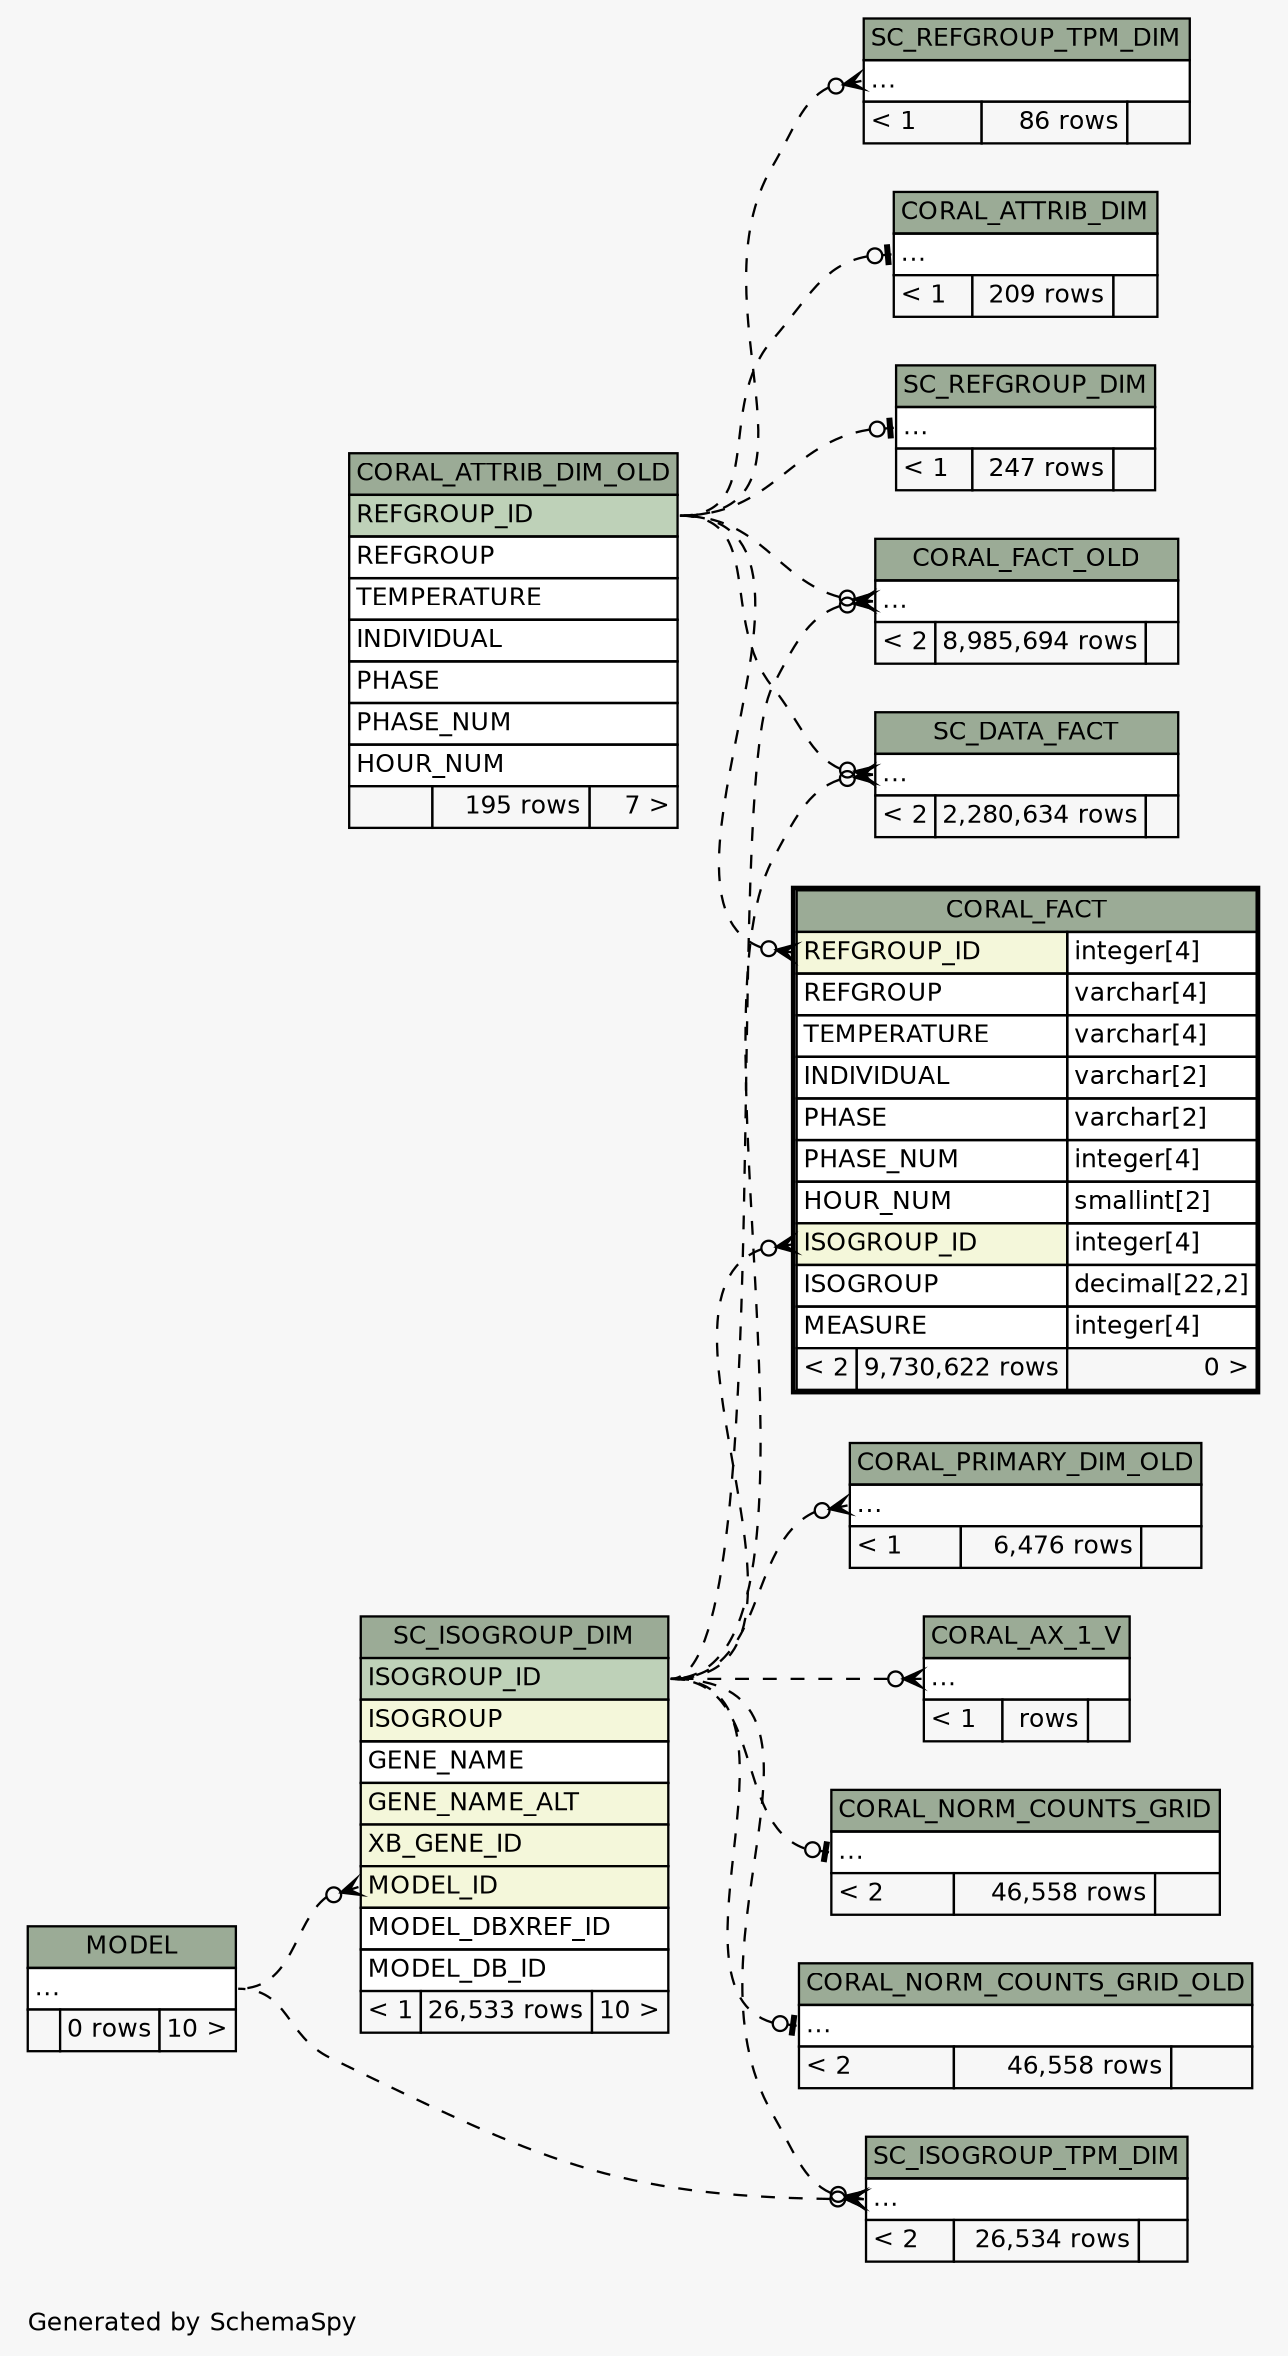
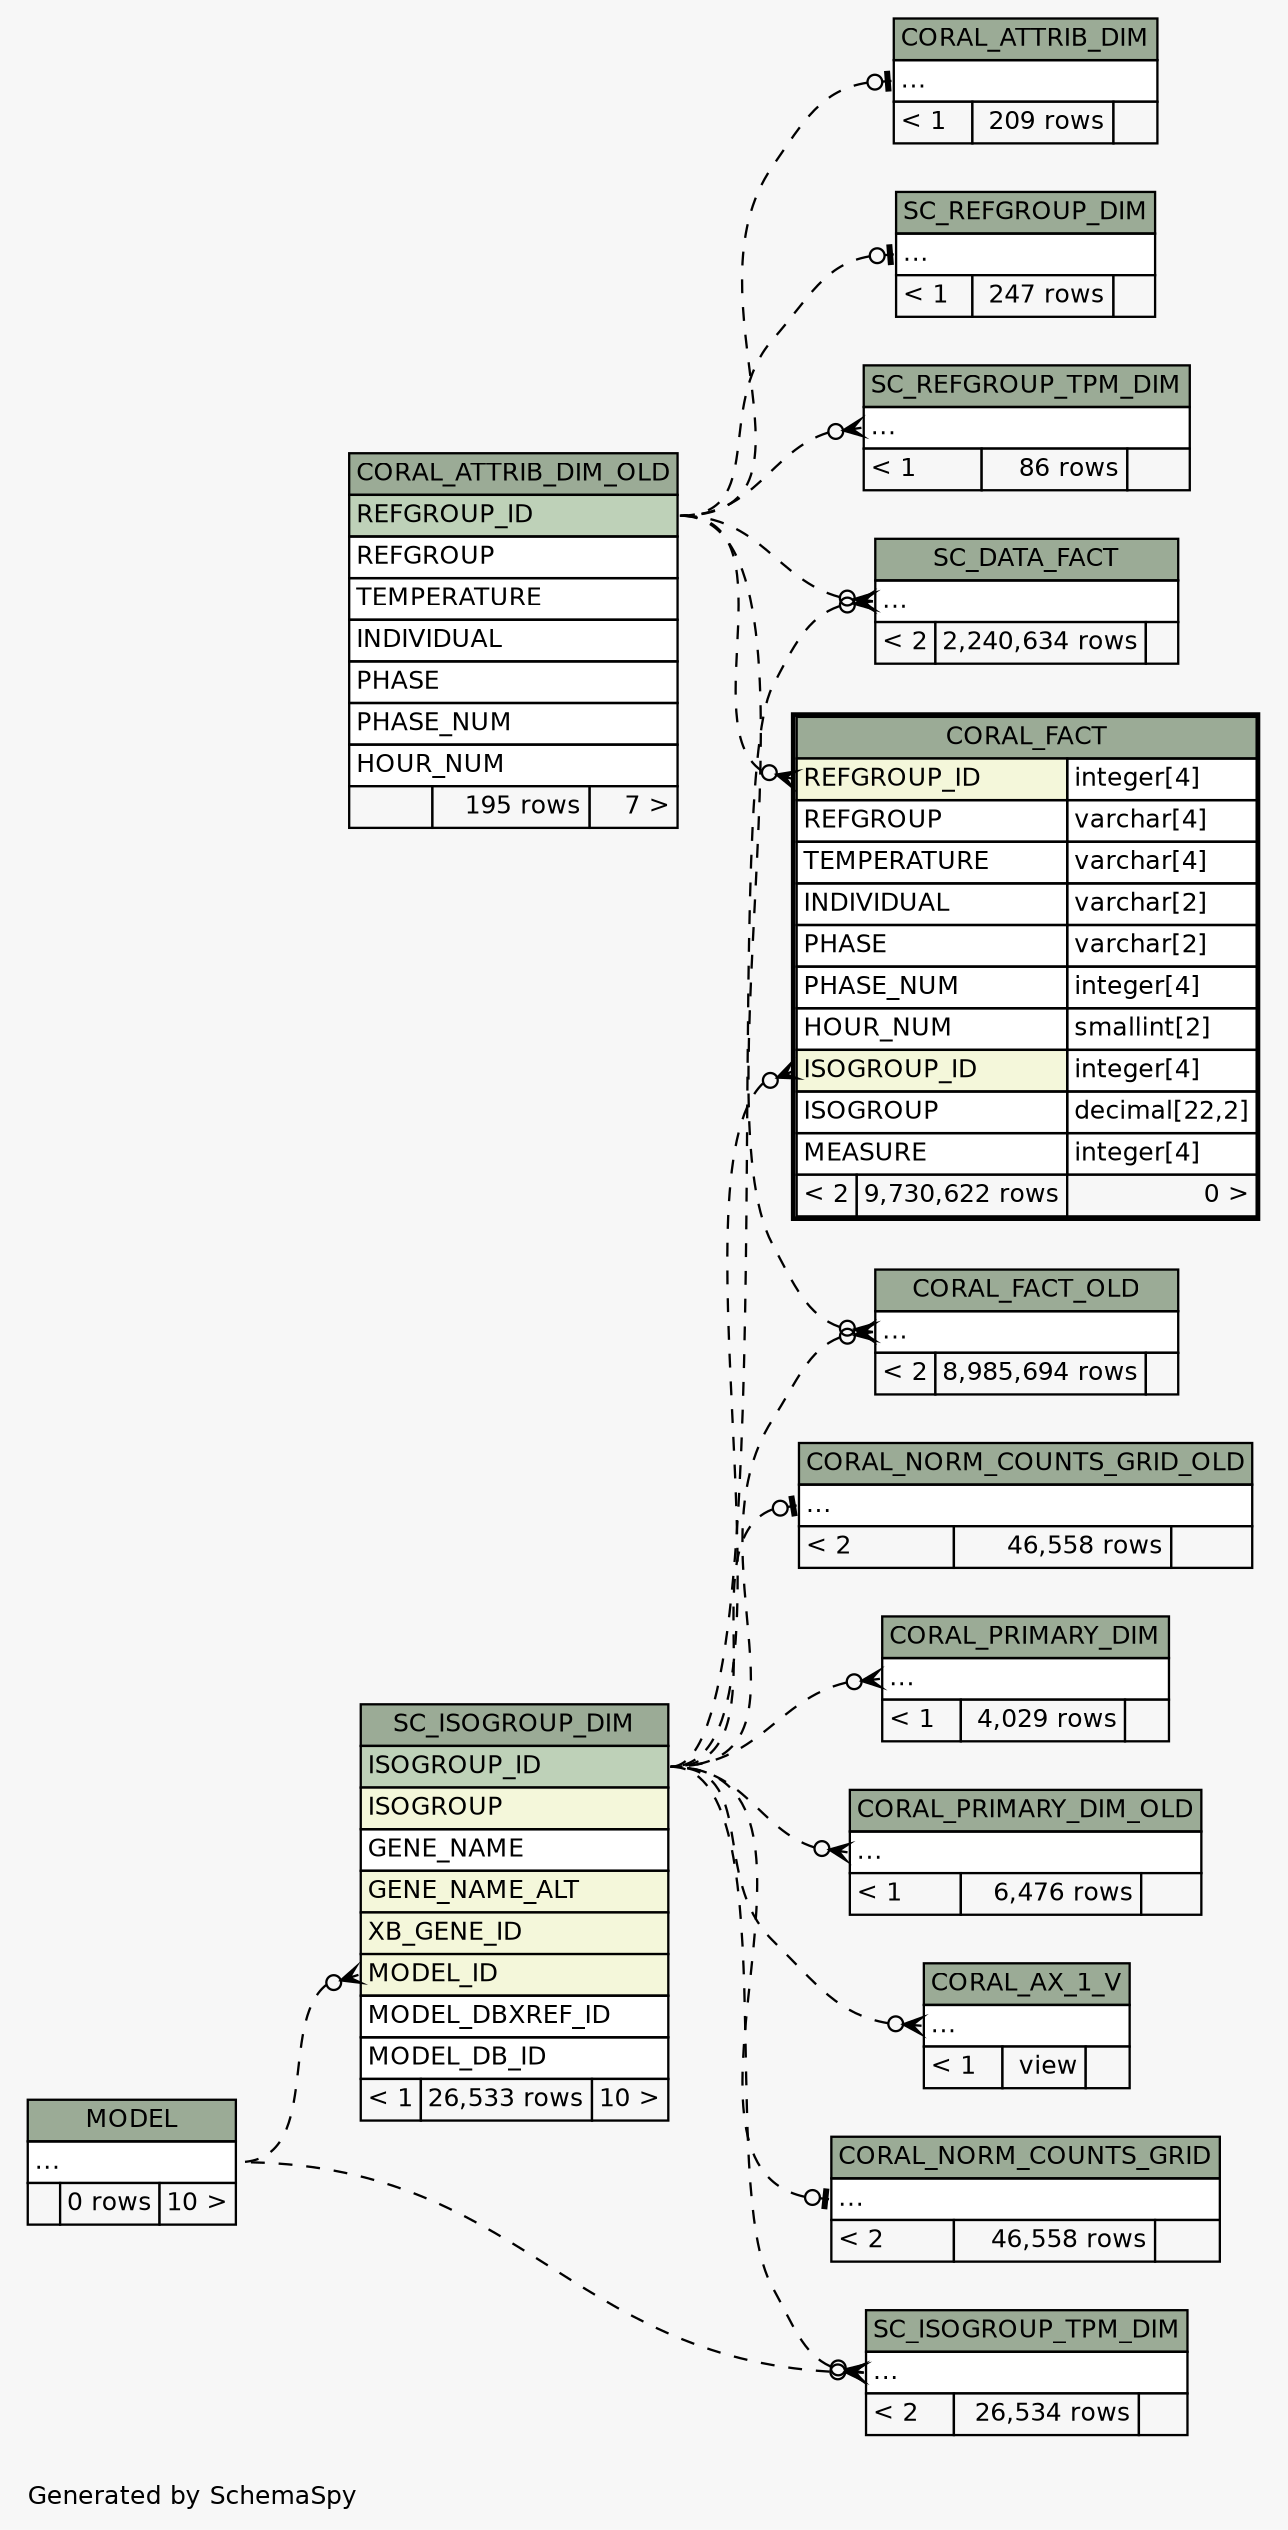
node "SC_DATA_FACT": text "2,280,634 rows" -> "2,240,634 rows"
node "CORAL_PRIMARY_DIM": added
node "CORAL_AX_1_V": text "rows" -> "view"
